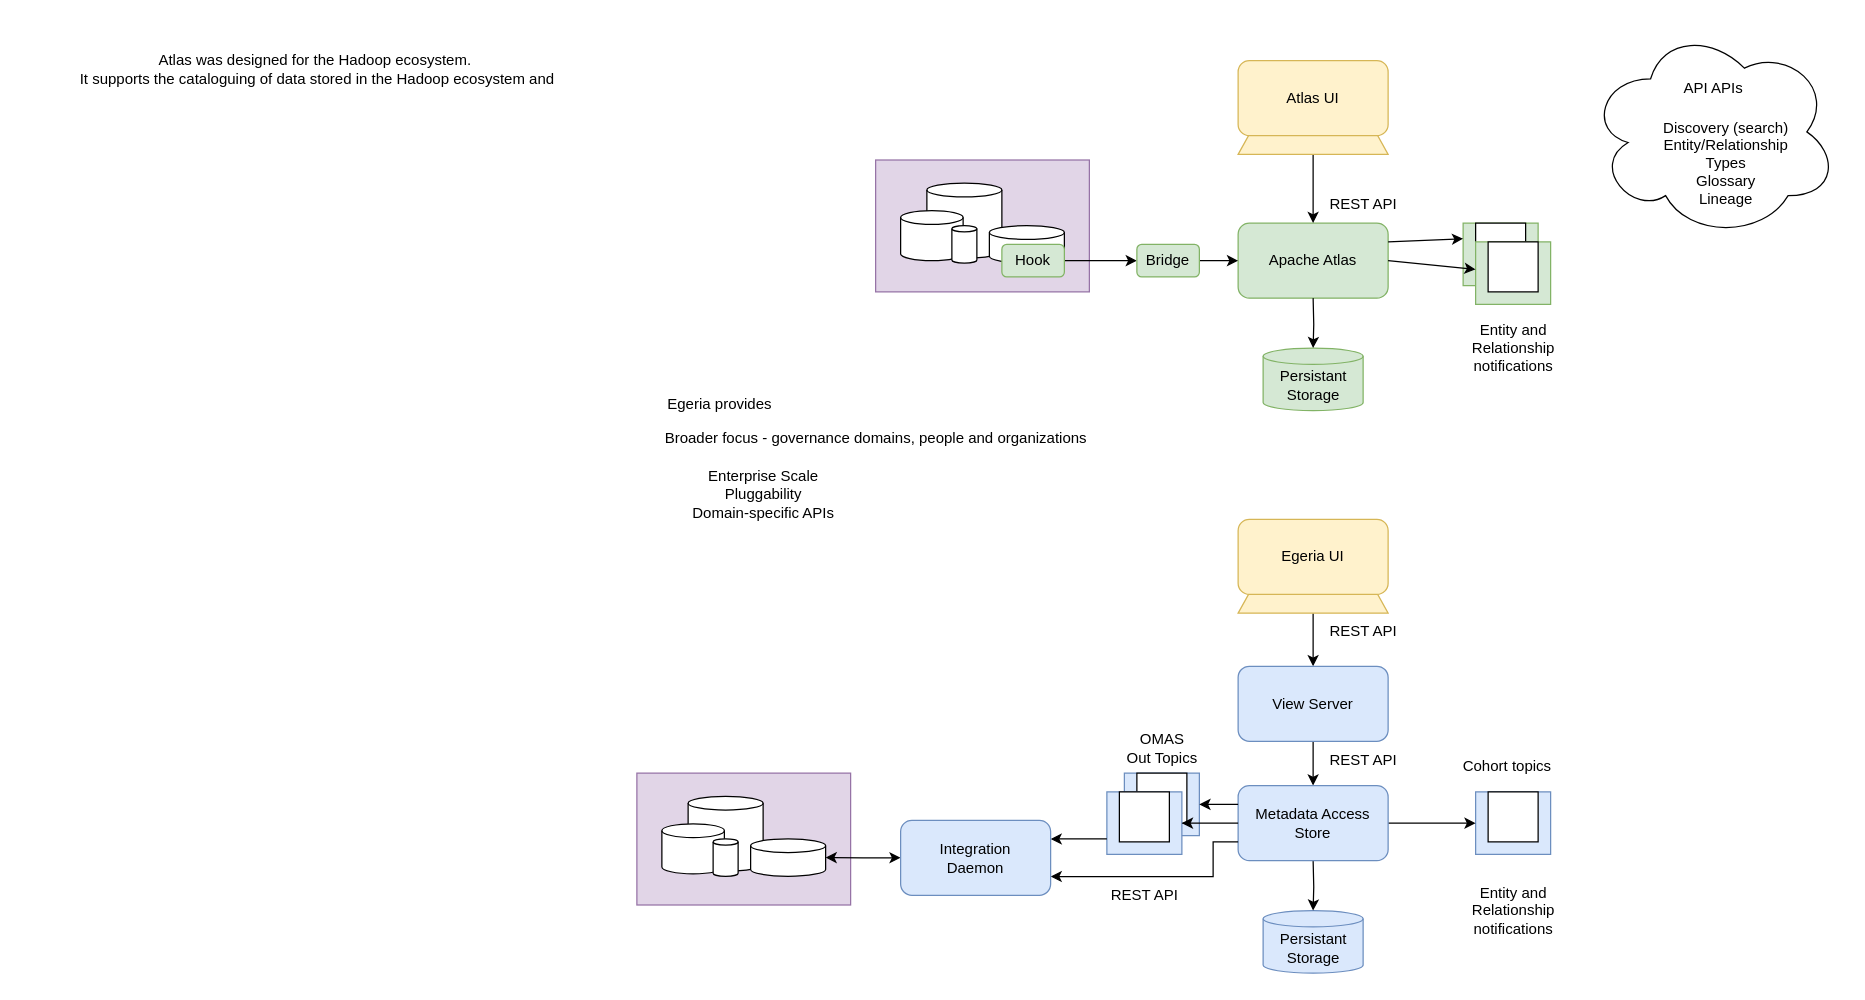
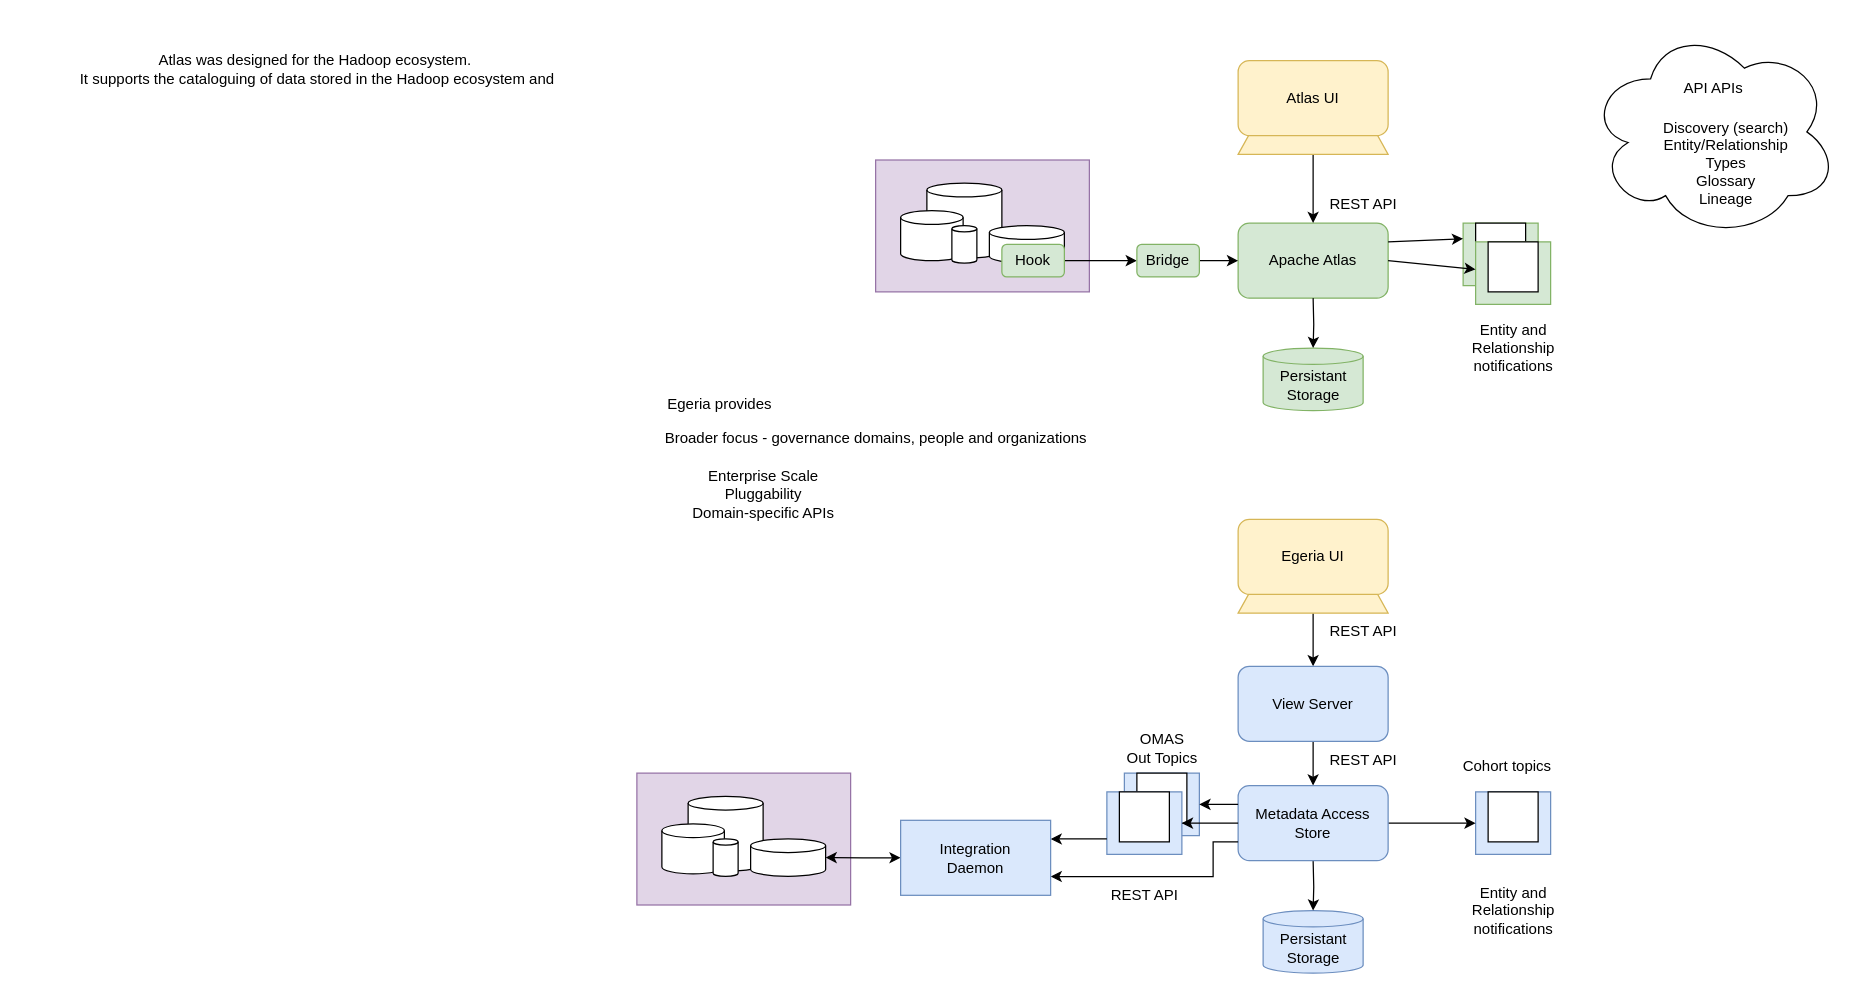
node "Integration Daemon": shape rounded rectangle -> rectangle
